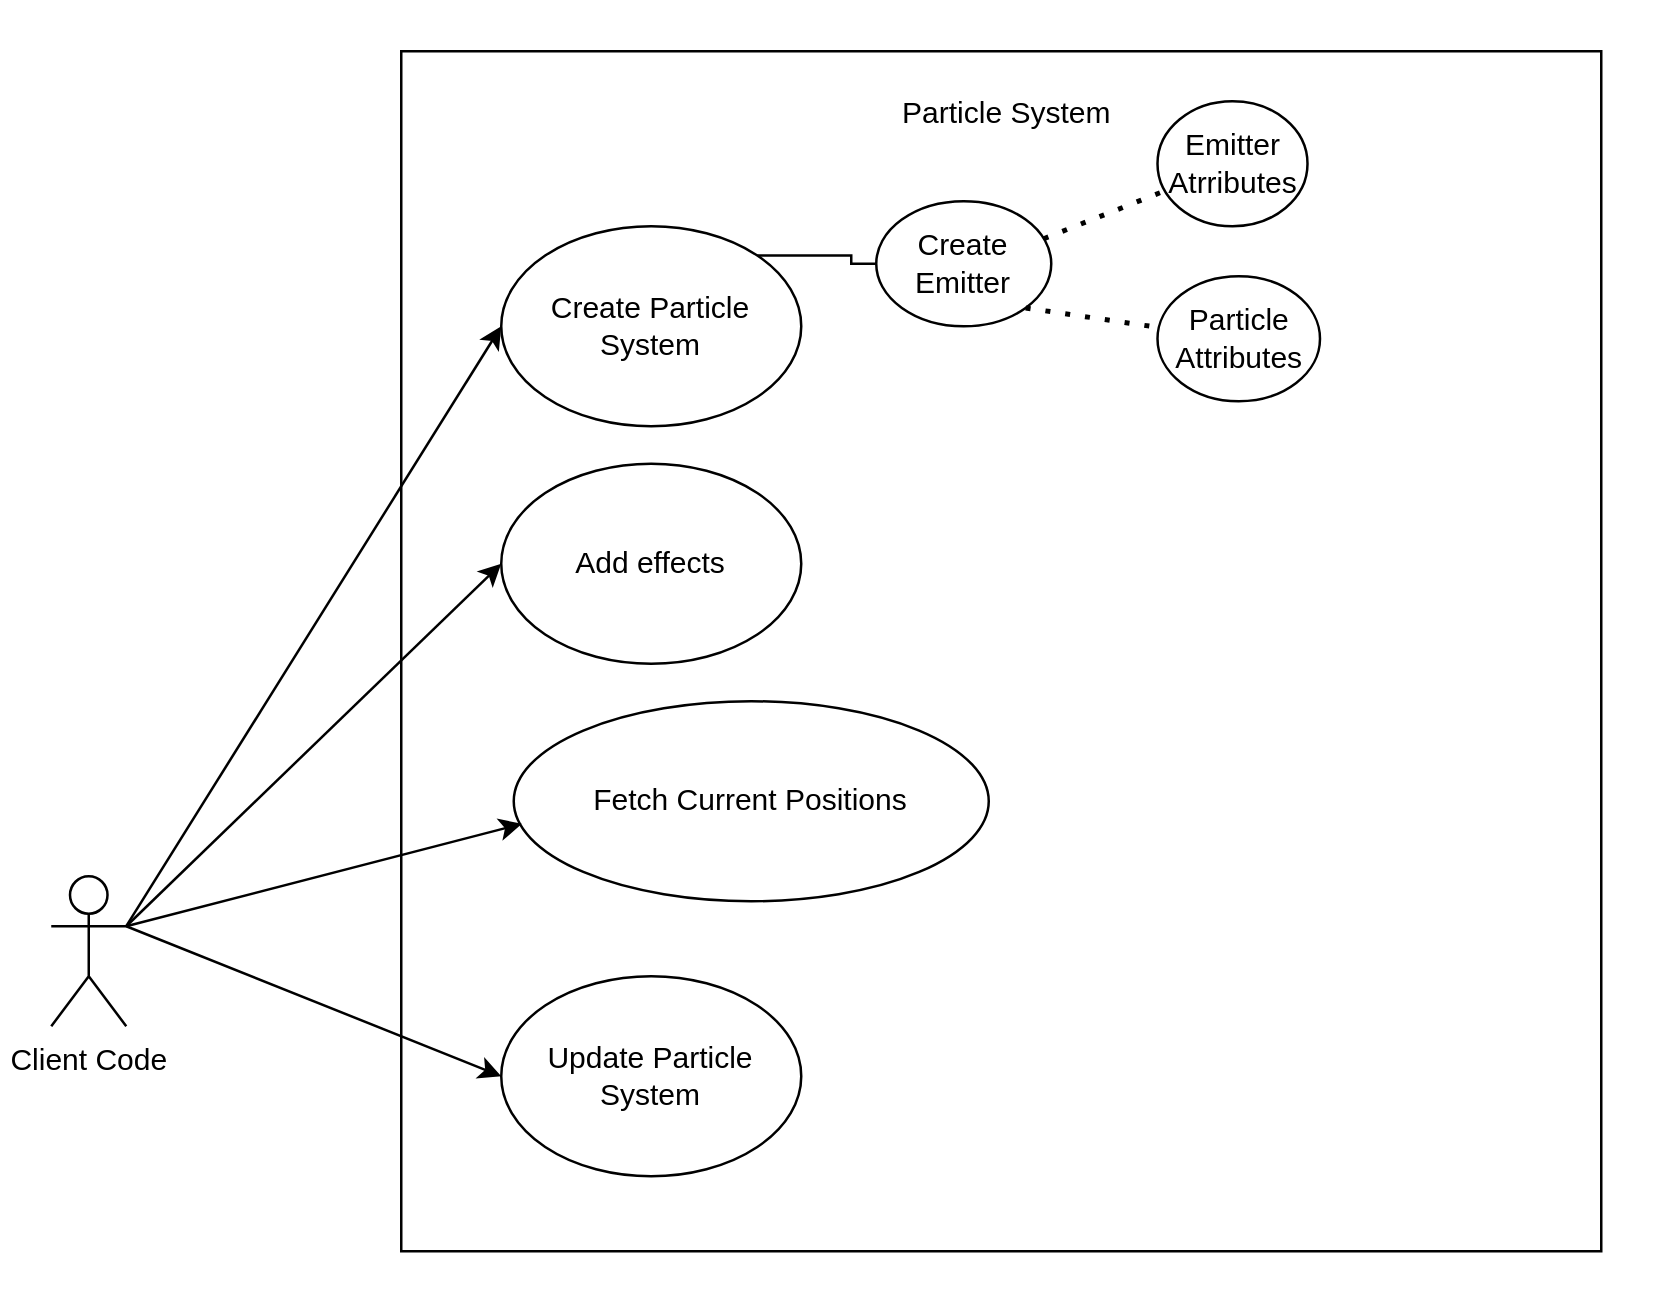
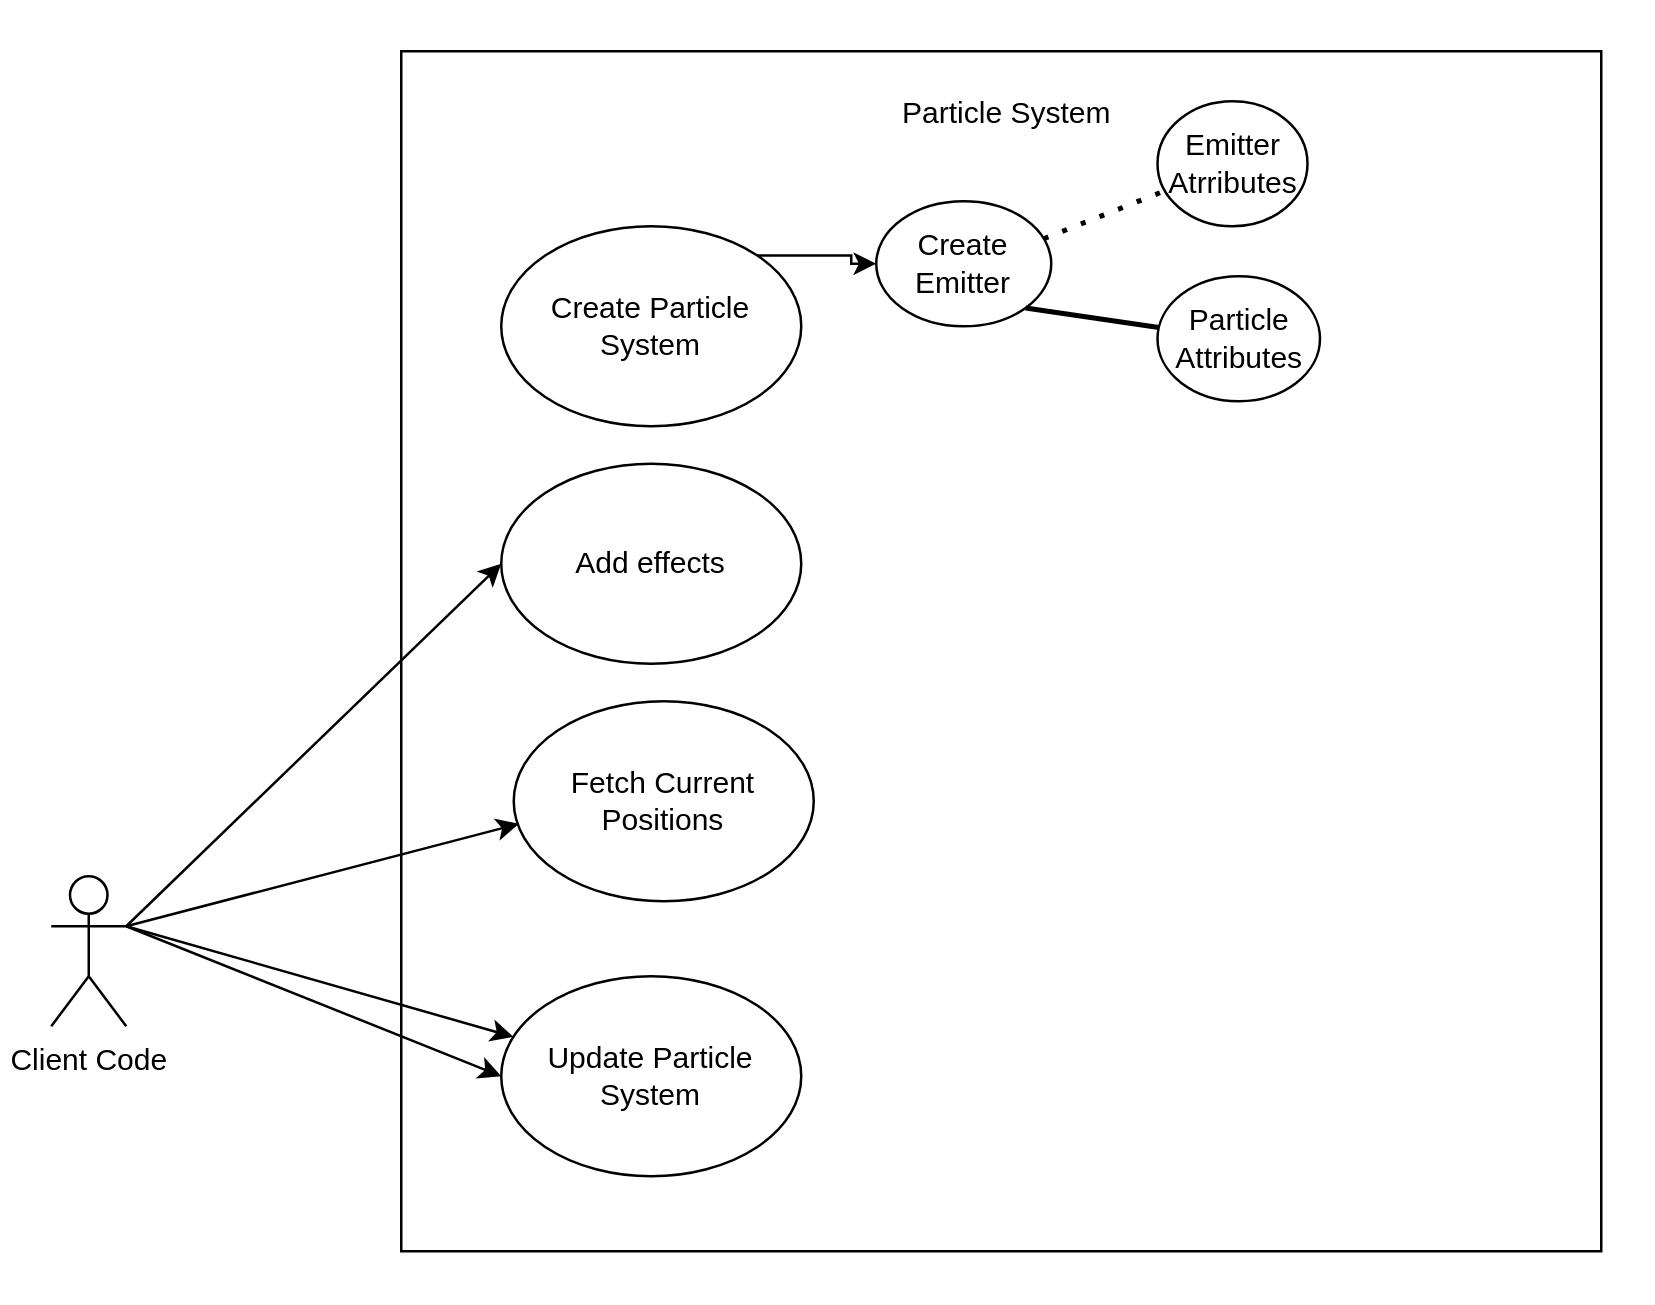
edge "Create Emitter" -- "Create Particle System": arrowhead none -> classic
edge "Create Emitter" -- "Particle Attributes": style dashed -> solid
edge "Client Code" -> "Create Particle System": now "Client Code" -> "Update Particle System"
node "Fetch Current Positions": size 475x200 -> 300x200
